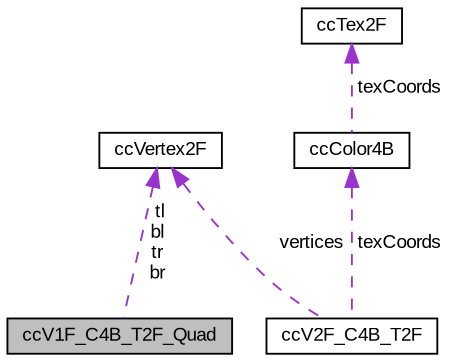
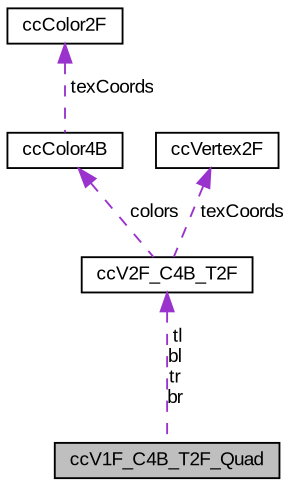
node "ccTex2F": label "ccTex2F" -> "ccColor2F"
edge "ccV2F_C4B_T2F" -> "ccVertex2F": label " vertices" -> " texCoords"
edge "ccV2F_C4B_T2F" -> "ccColor4B": label " texCoords" -> " colors"
edge "ccV1F_C4B_T2F_Quad" -> "ccVertex2F": now "ccV1F_C4B_T2F_Quad" -> "ccV2F_C4B_T2F"
